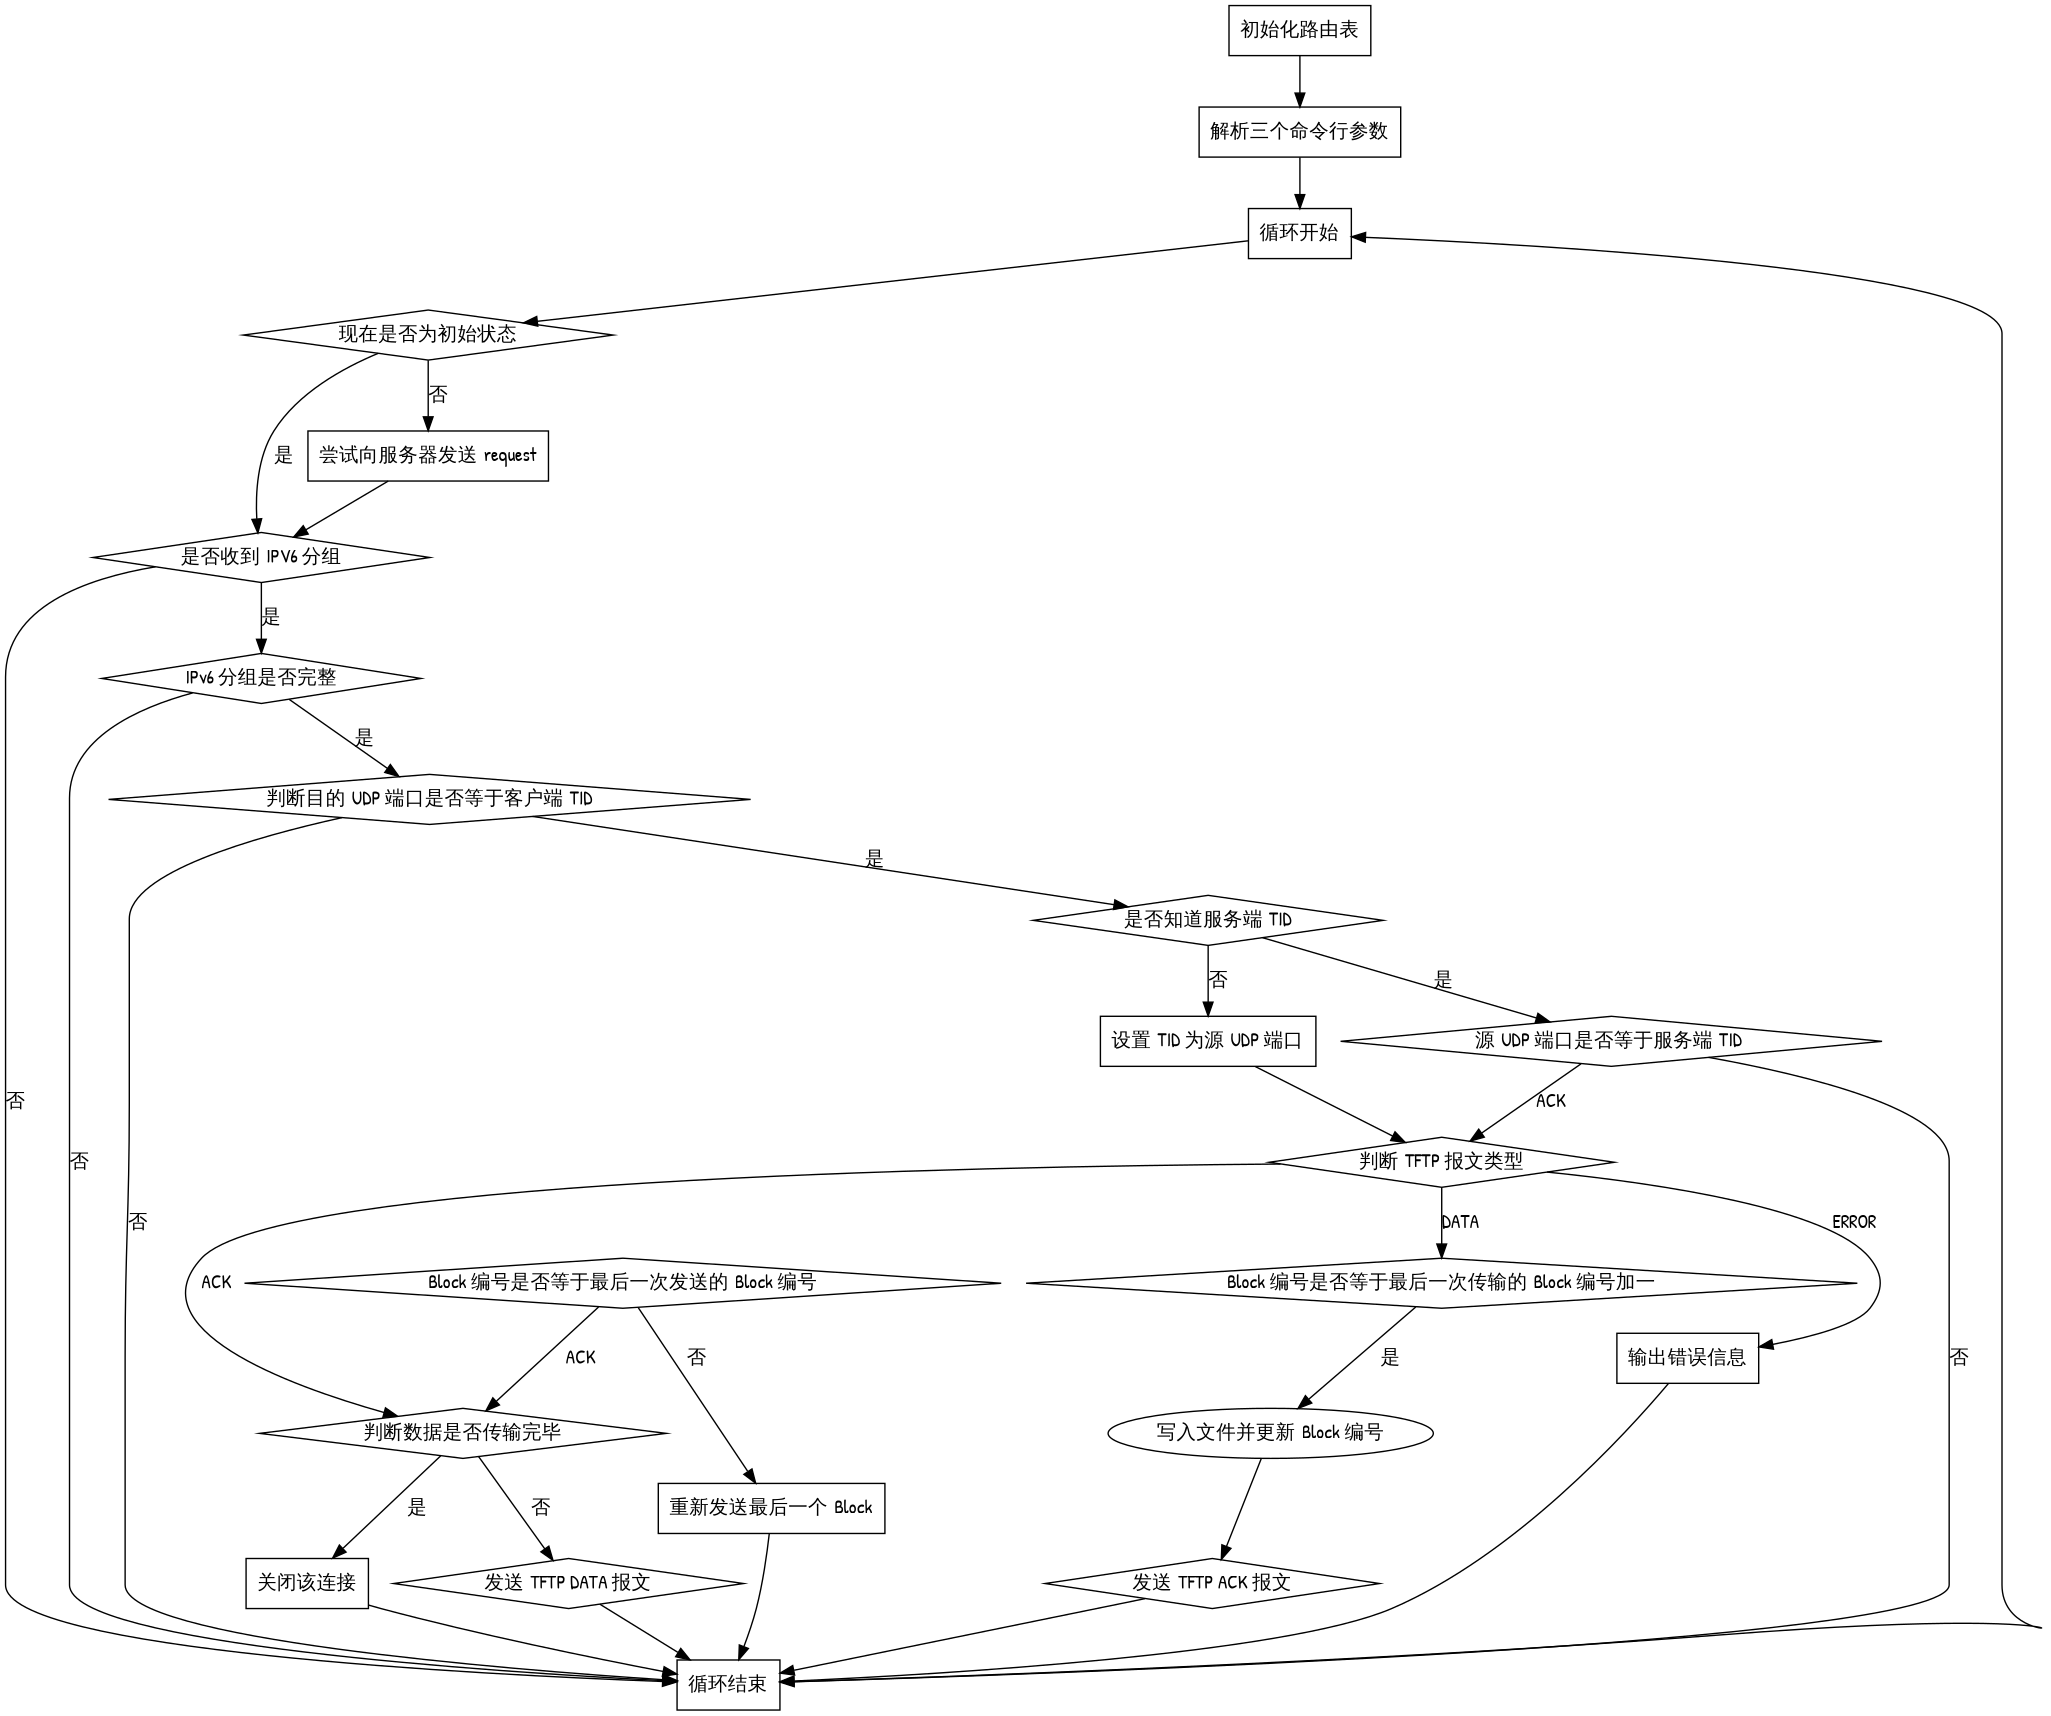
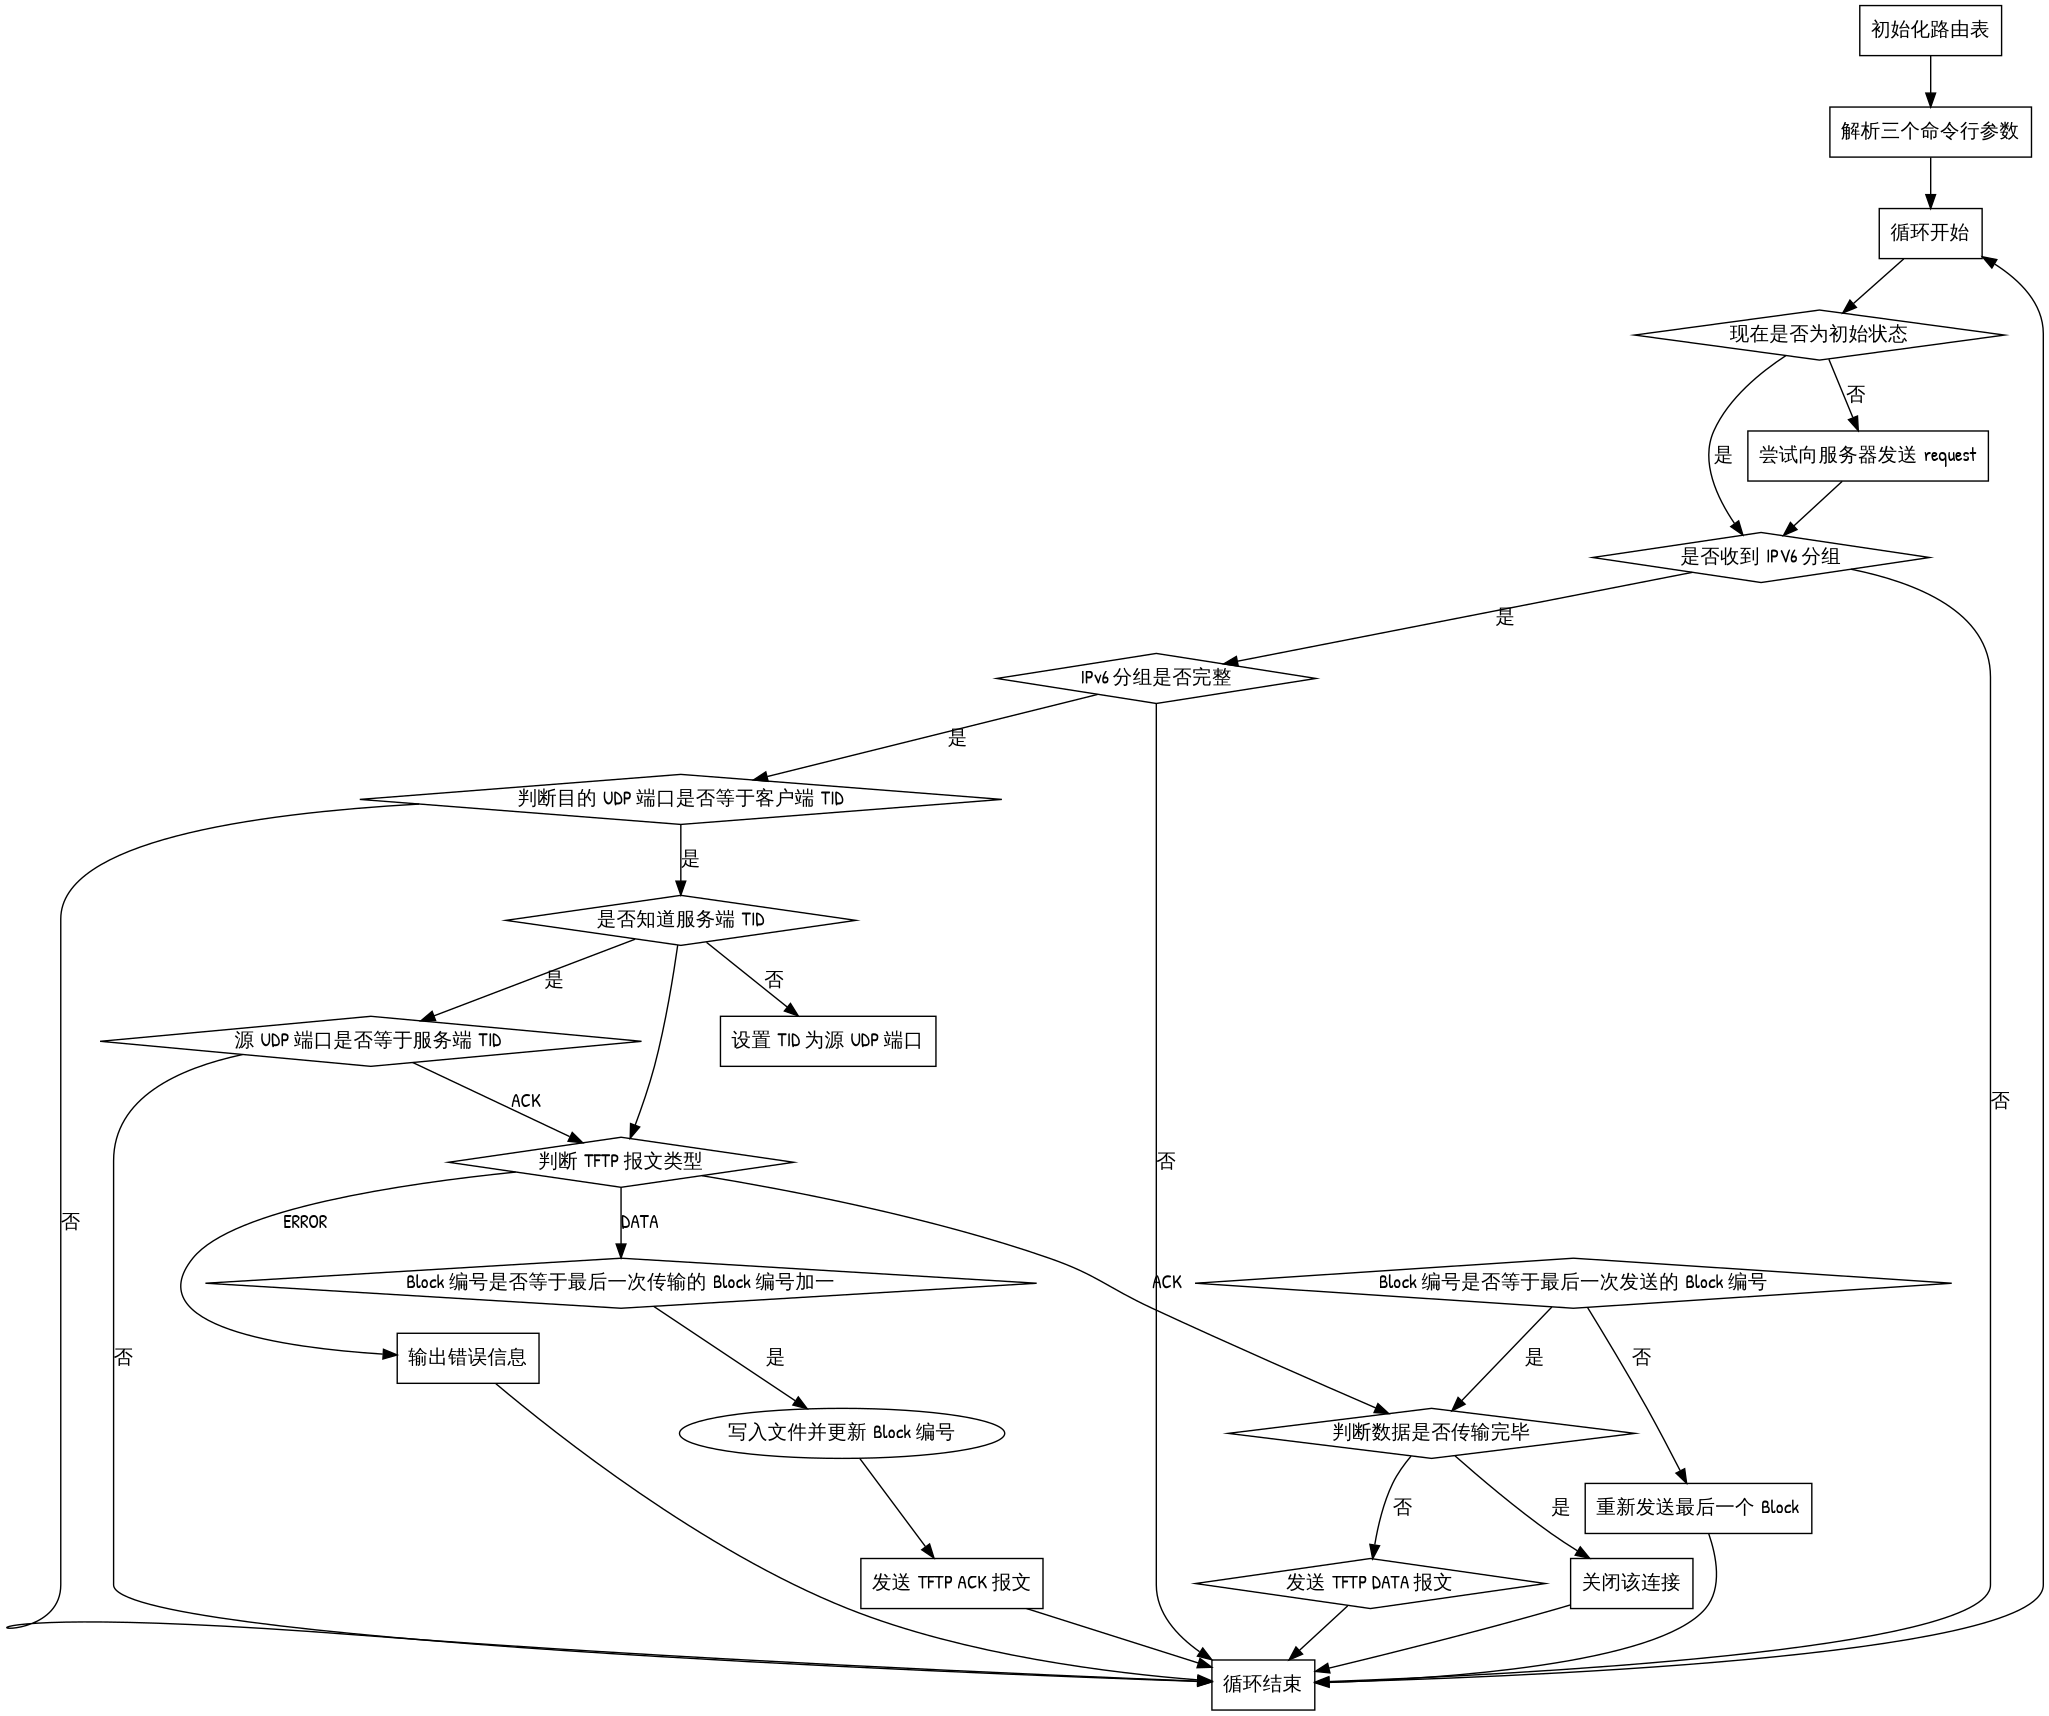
edge "设置 TID 为源 UDP 端口" -> "判断 TFTP 报文类型": now "是否知道服务端 TID" -> "判断 TFTP 报文类型"
edge "Block 编号是否等于最后一次发送的 Block 编号" -> "判断数据是否传输完毕": label "ACK" -> "是"
node "发送 TFTP ACK 报文": shape diamond -> box
